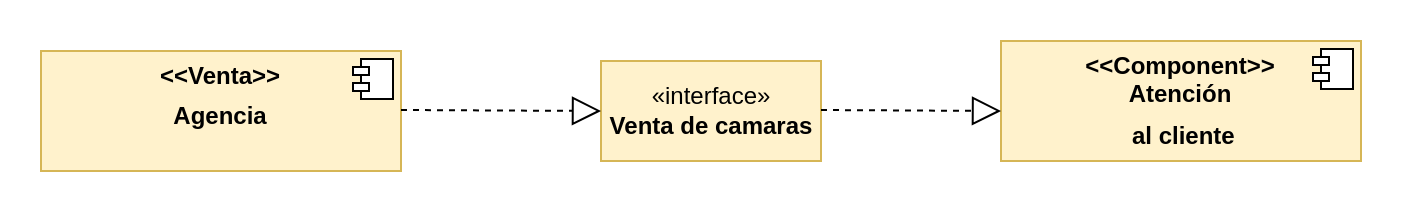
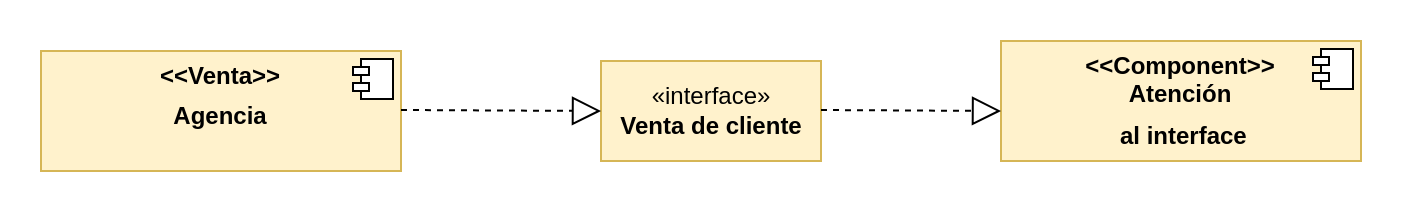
node "<<Component>> Atención al cliente": label "<<Component>> Atención al cliente" -> "<<Component>> Atención al interface"
node "«interface» Venta de camaras": label "«interface» Venta de camaras" -> "«interface» Venta de cliente"
